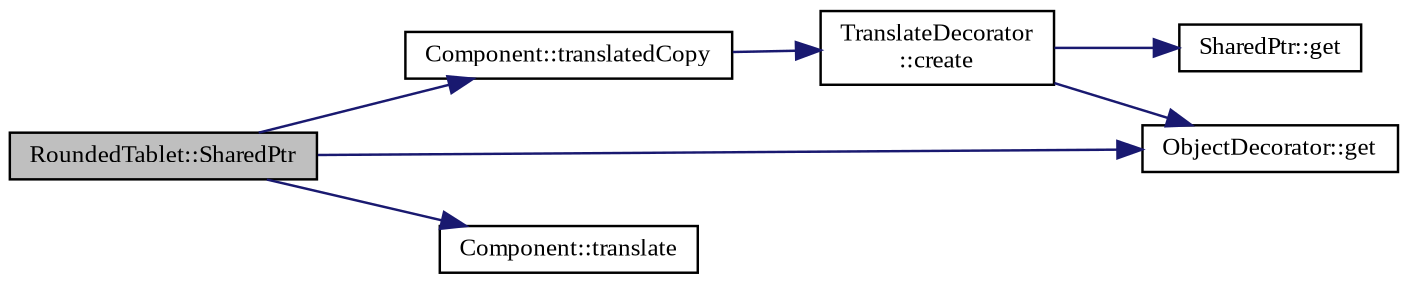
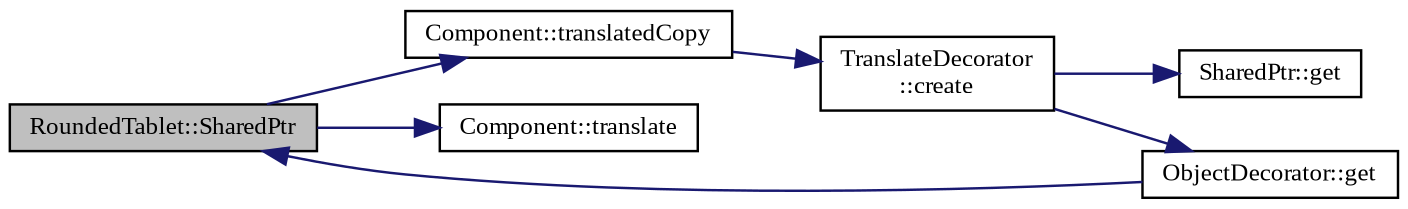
edge "RoundedTablet::SharedPtr" -> "ObjectDecorator::get": reversed
